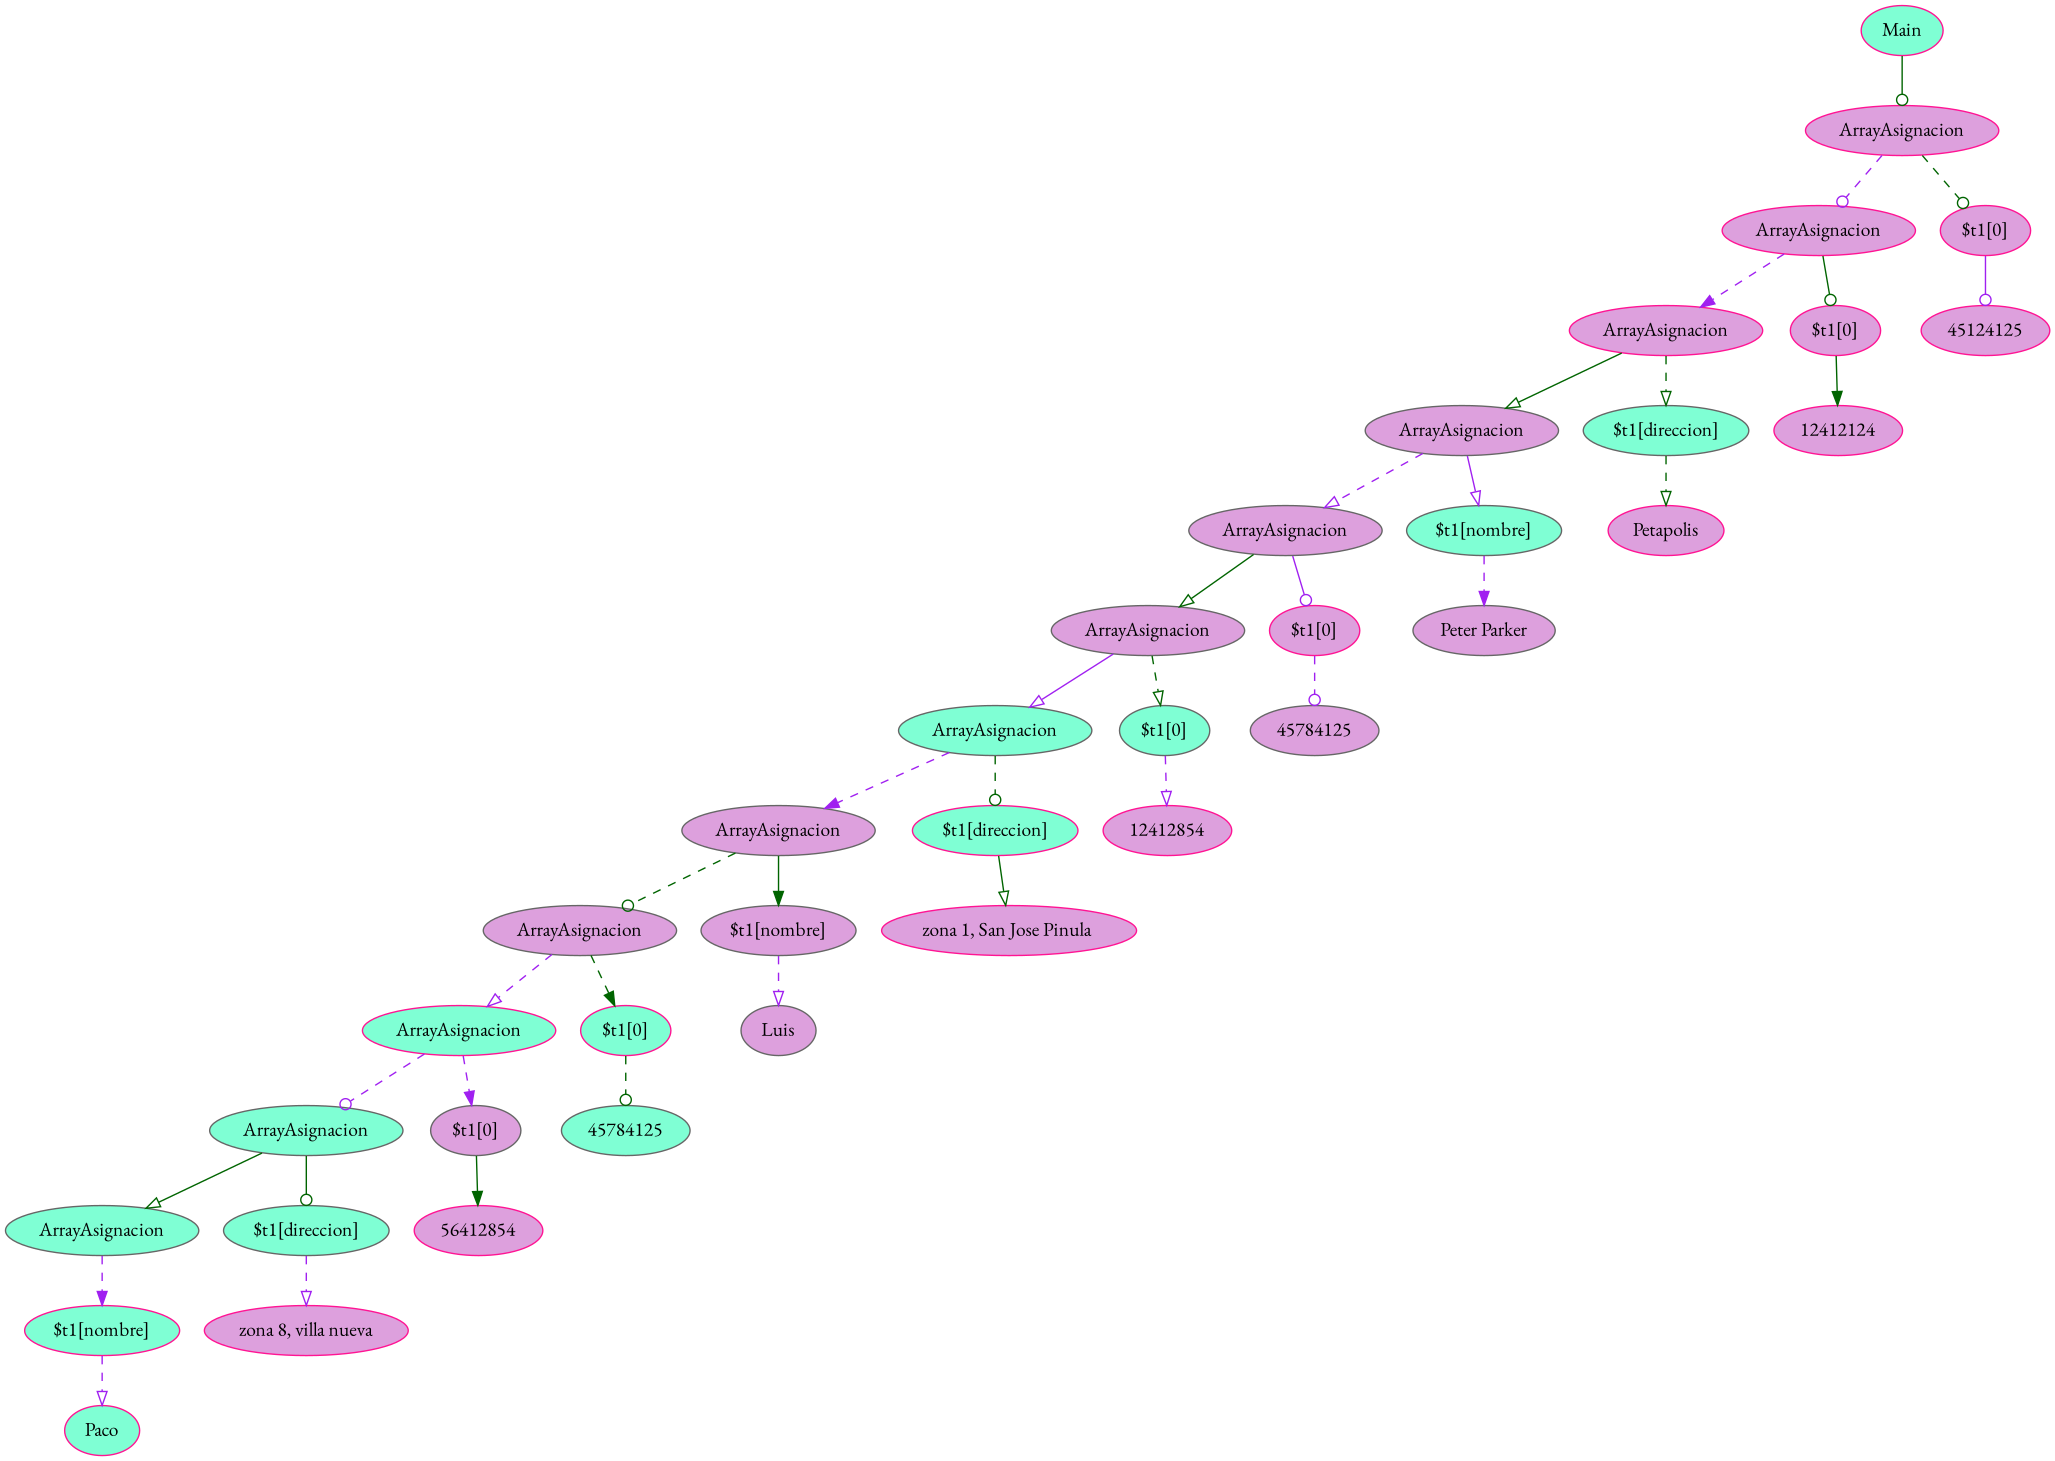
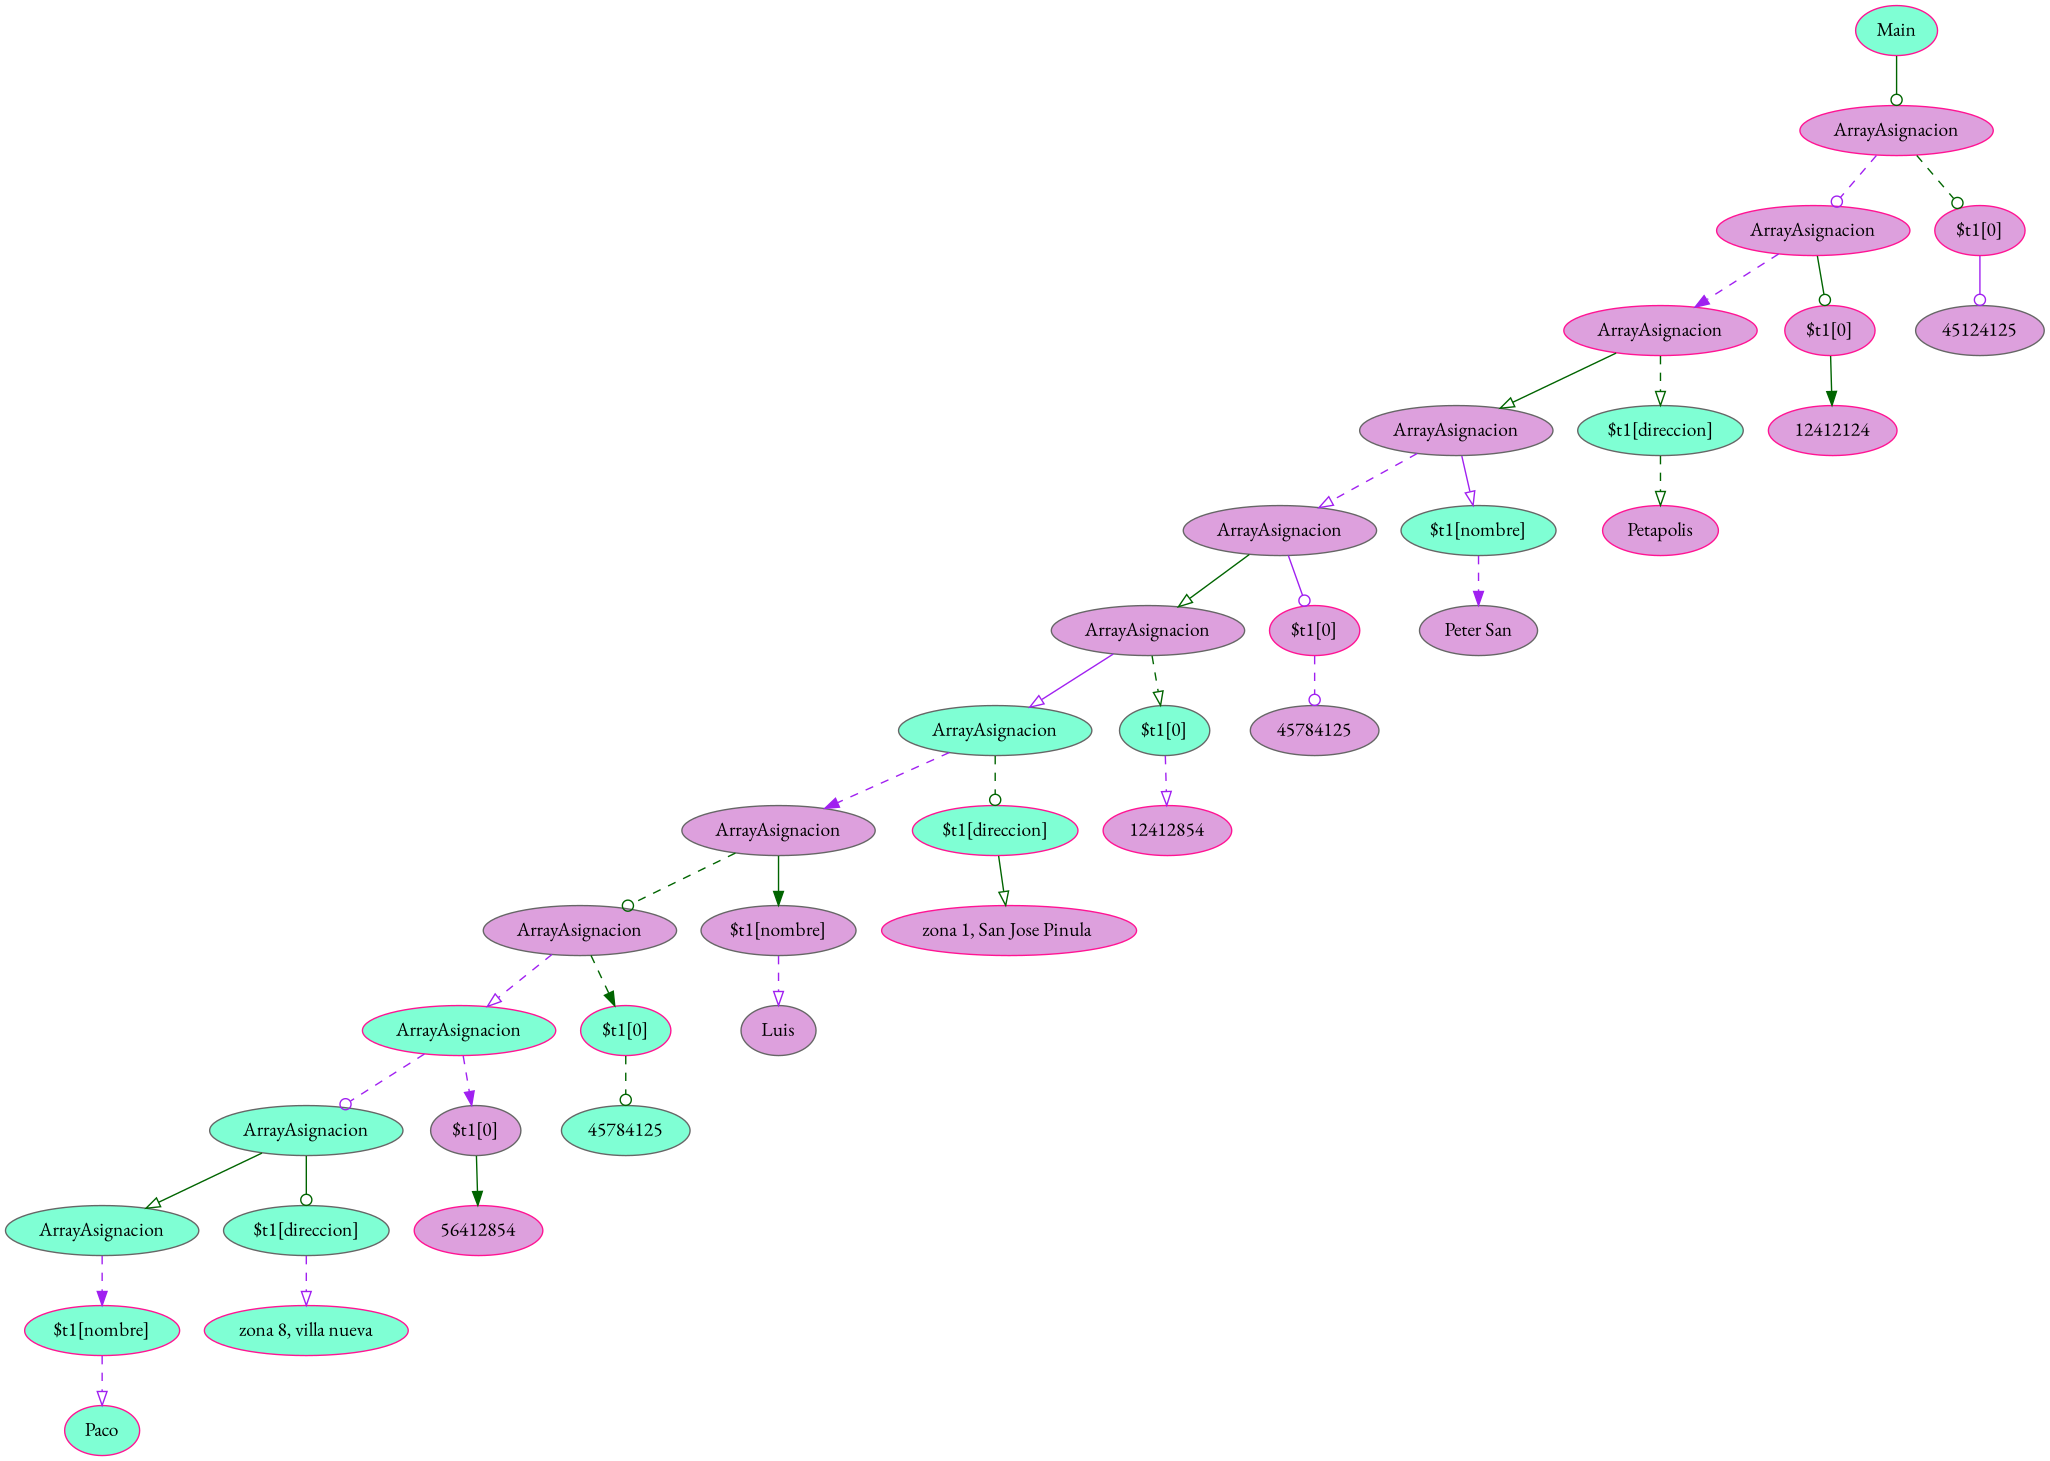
node "45124125": color deeppink -> gray40
node "Peter Parker": label "Peter Parker" -> "Peter San"
node "zona 8, villa nueva": fillcolor plum -> aquamarine
